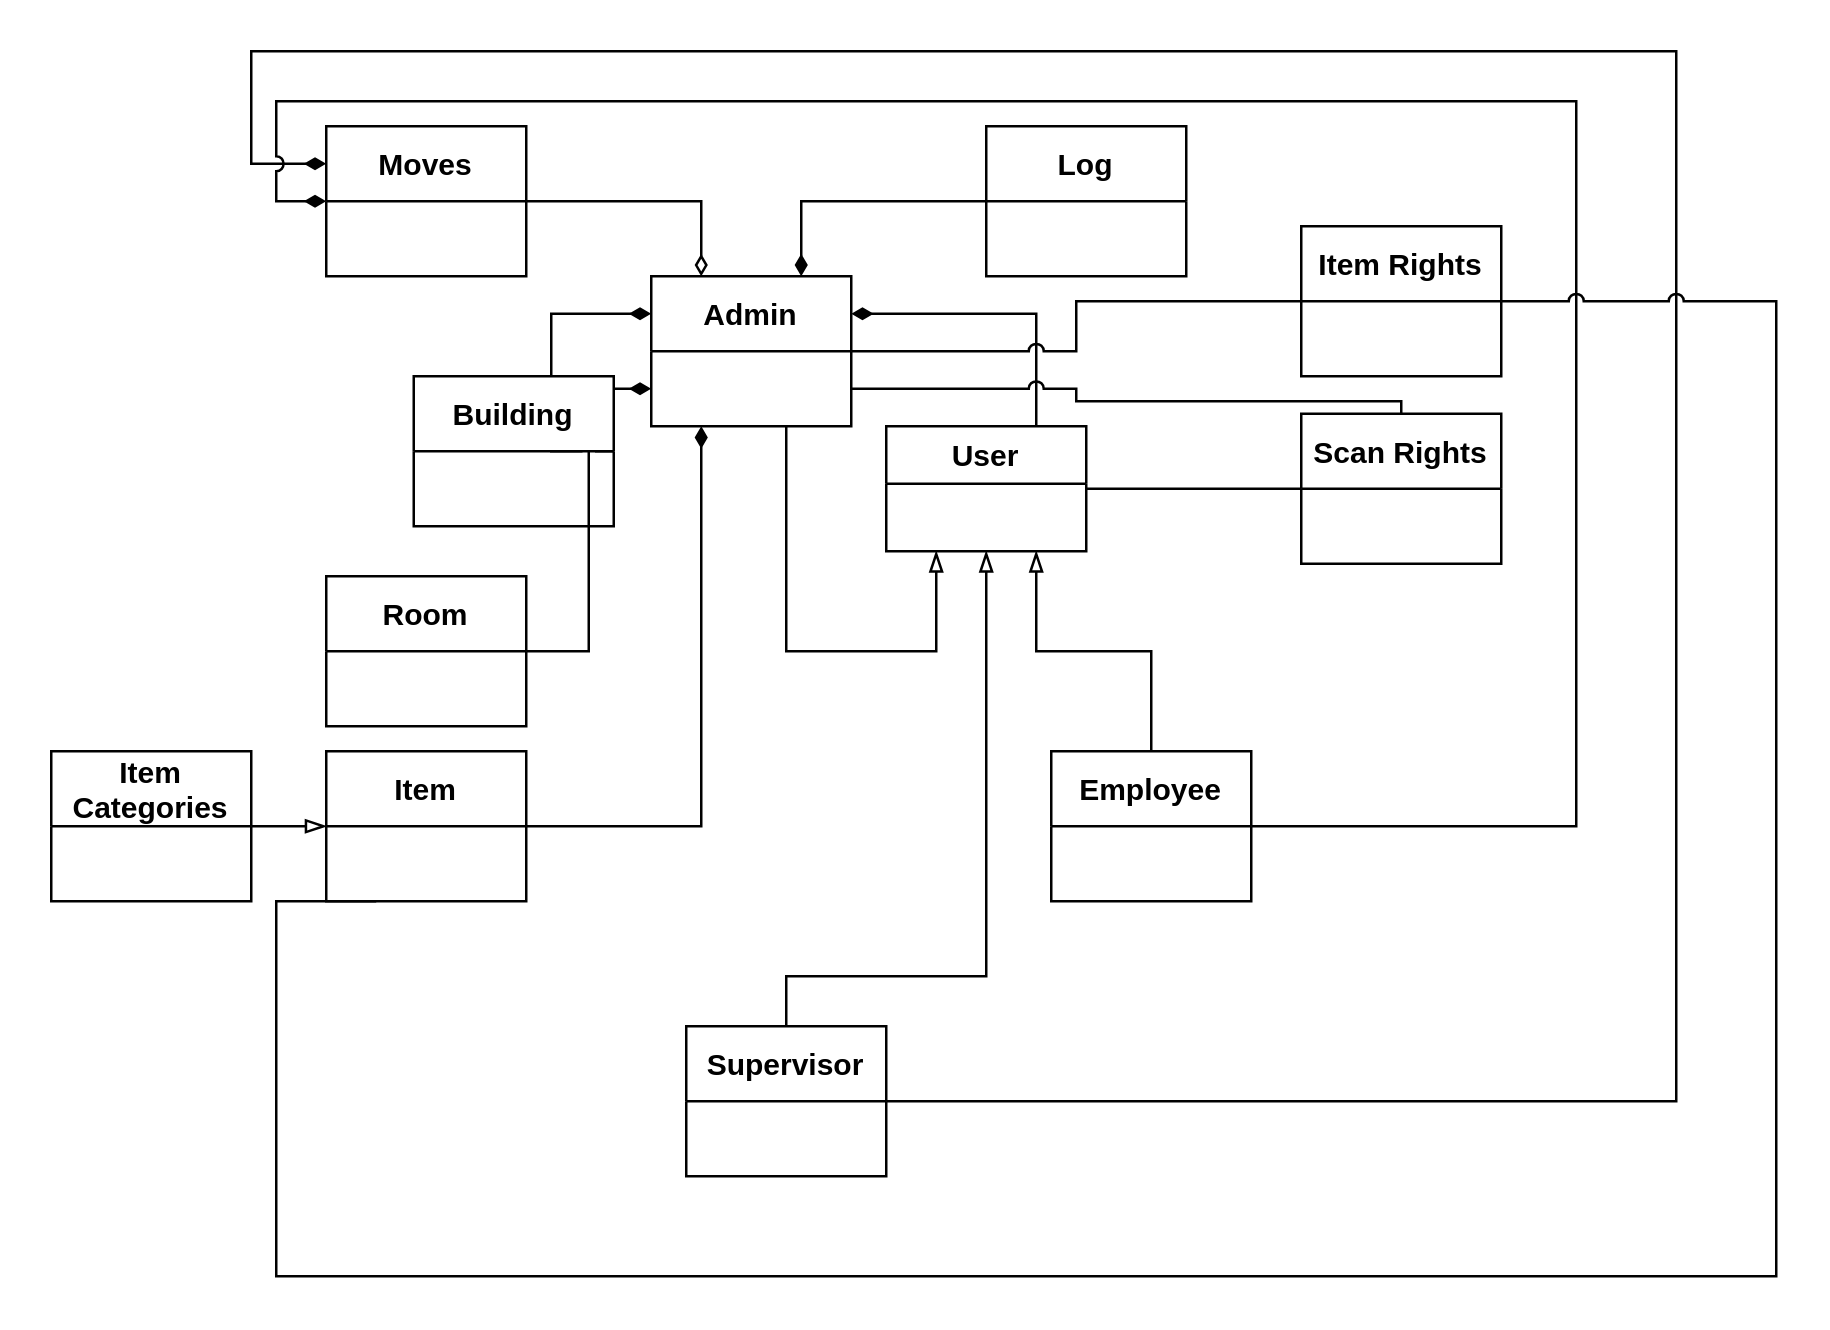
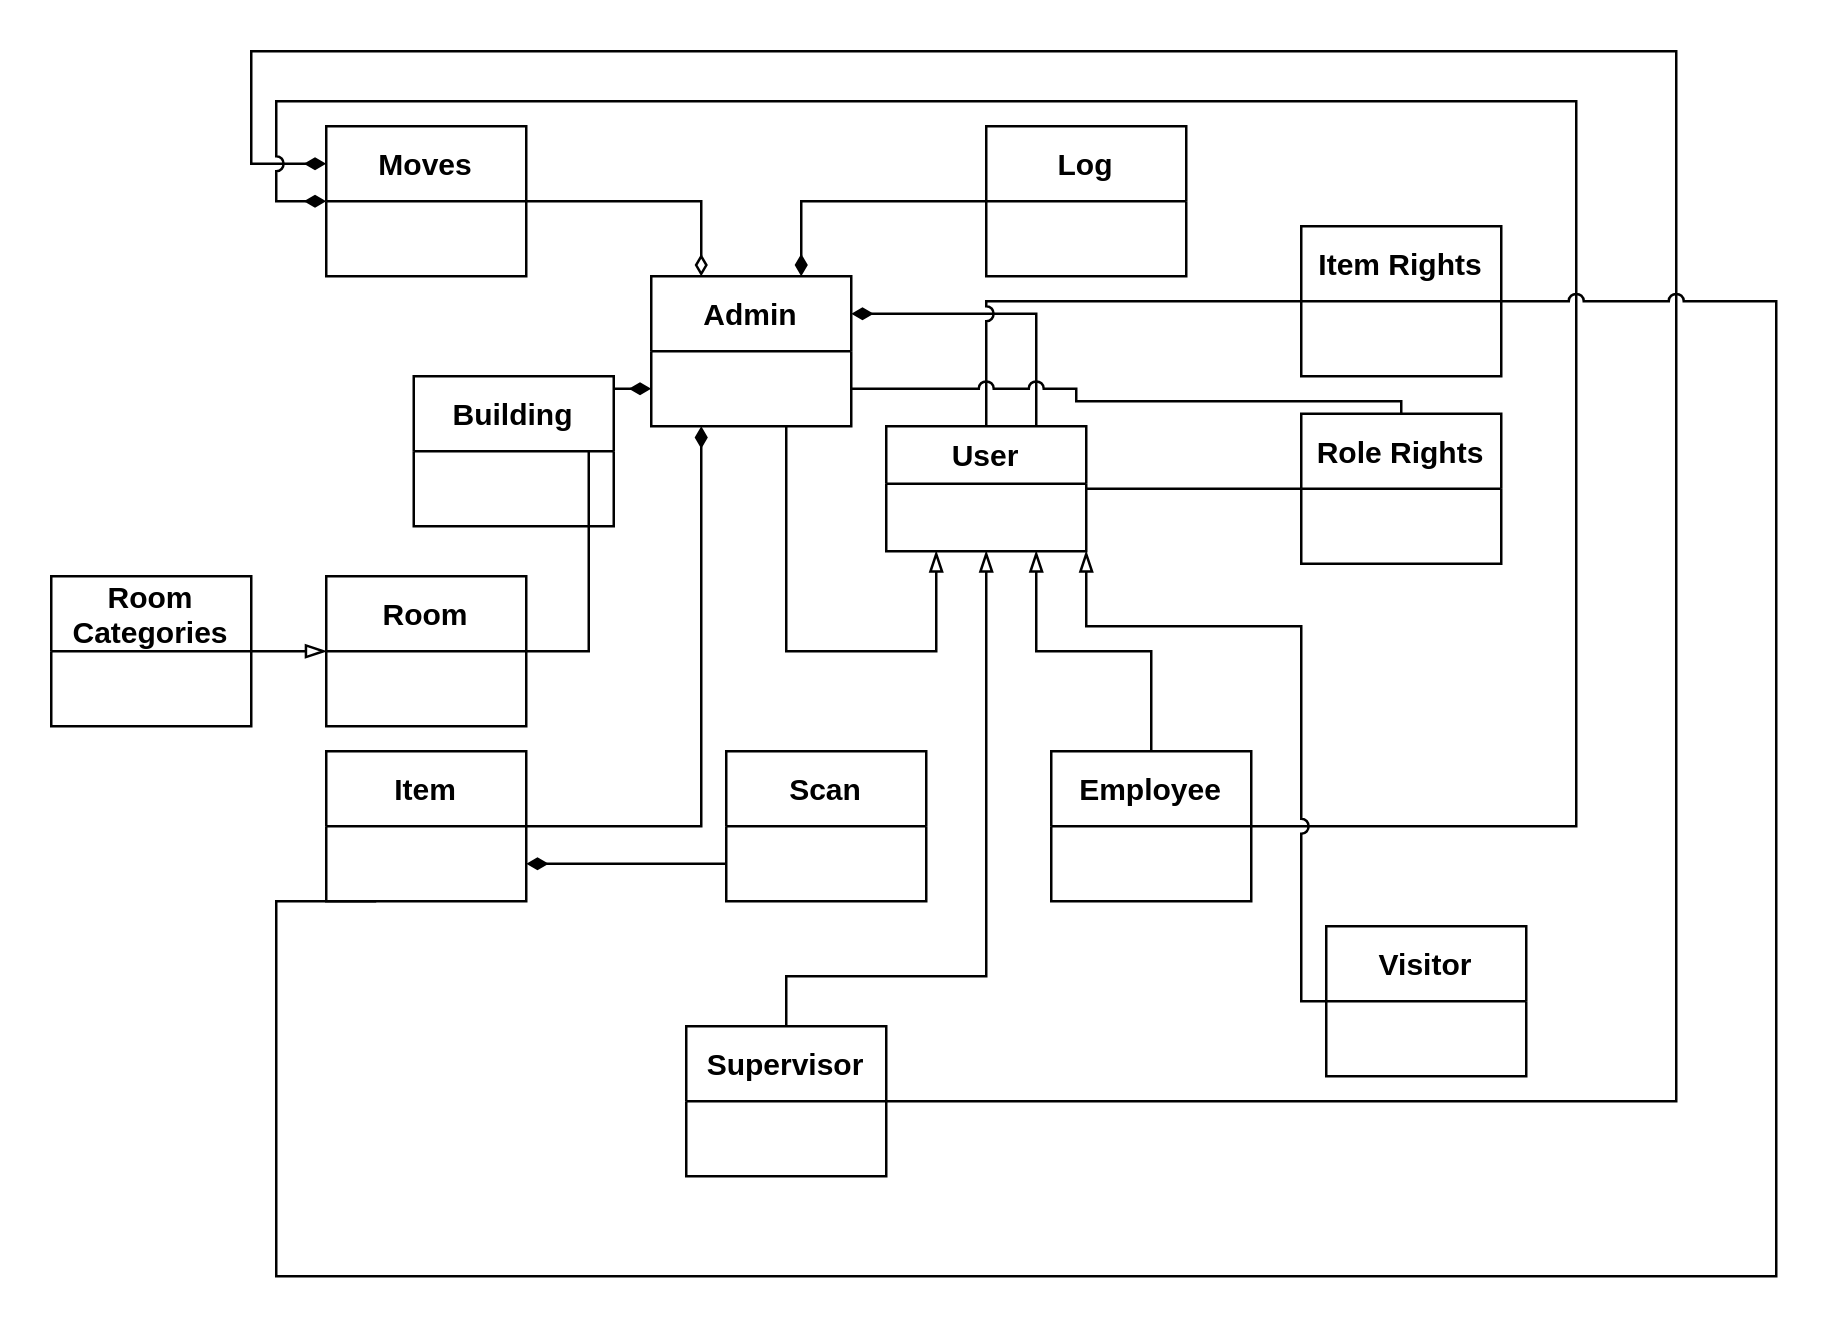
edge "Building" -> "Admin": removed
edge "Item Rights" -- "Admin": now "Item Rights" -- "User"
node "Scan Rights": label "Scan Rights" -> "Role Rights"
edge "Visitor" -> "User": added
node "Room Categories": added
edge "Room Categories" -> "Room": added
node "Item Categories": removed
edge "Item Categories" -> "Item": removed
node "Scan": added
edge "Scan" -> "Item": added
node "Visitor": added
